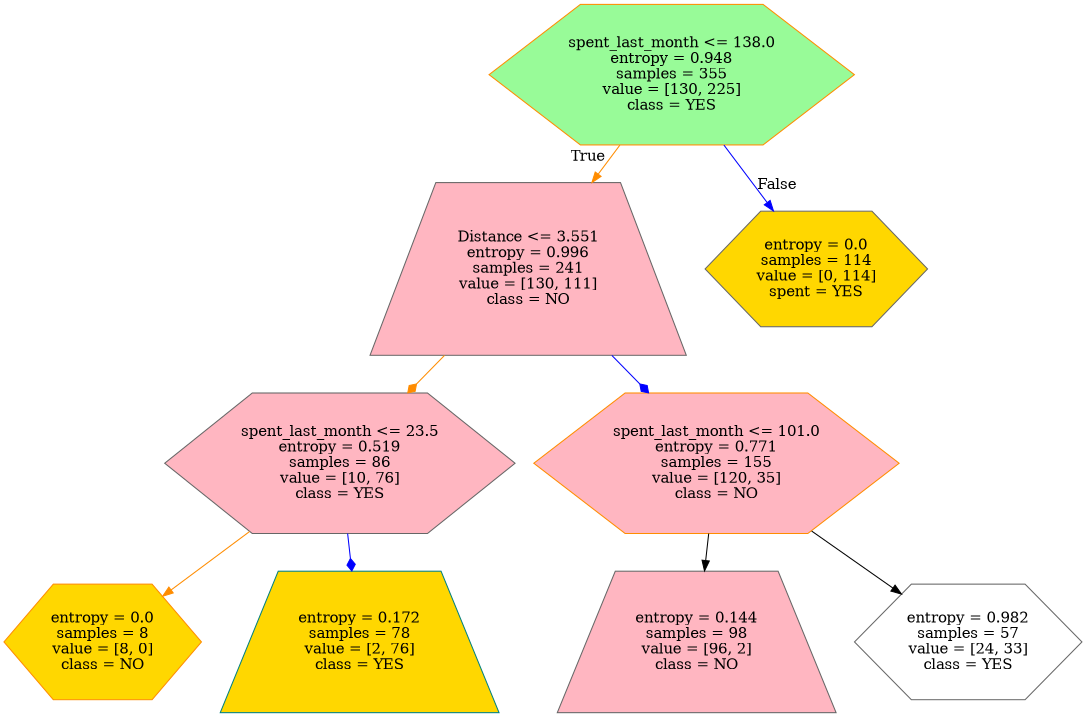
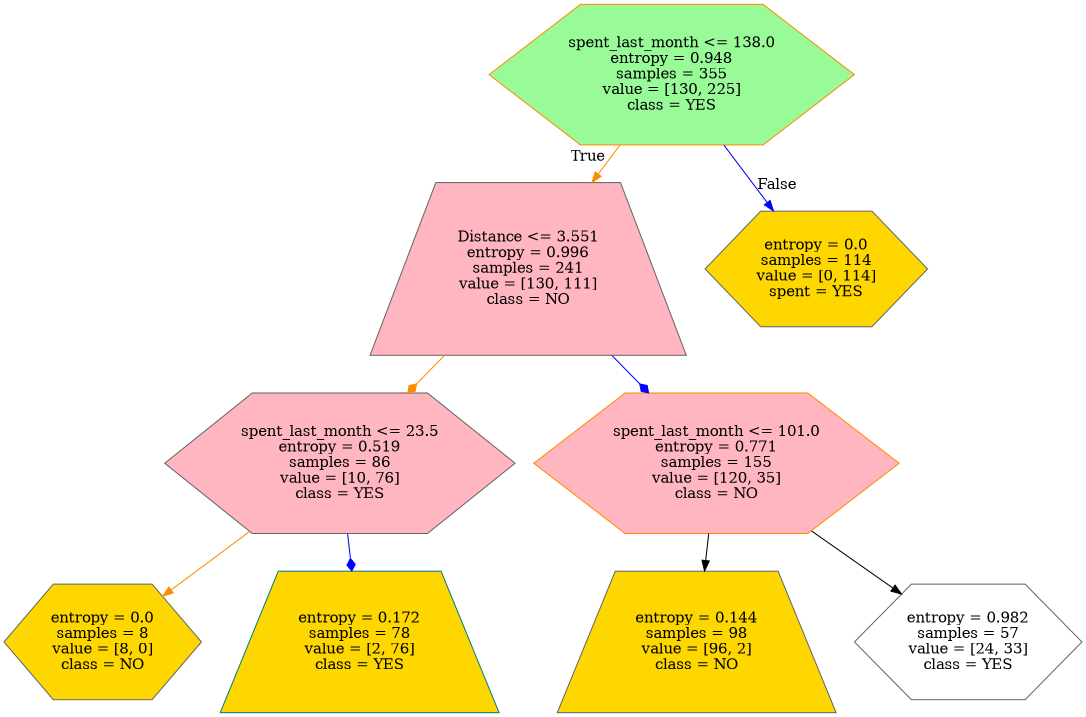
node "entropy = 0.0 samples = 8 value = [8, 0] class = NO": color darkorange -> gray40
node "entropy = 0.144 samples = 98 value = [96, 2] class = NO": fillcolor lightpink -> gold
